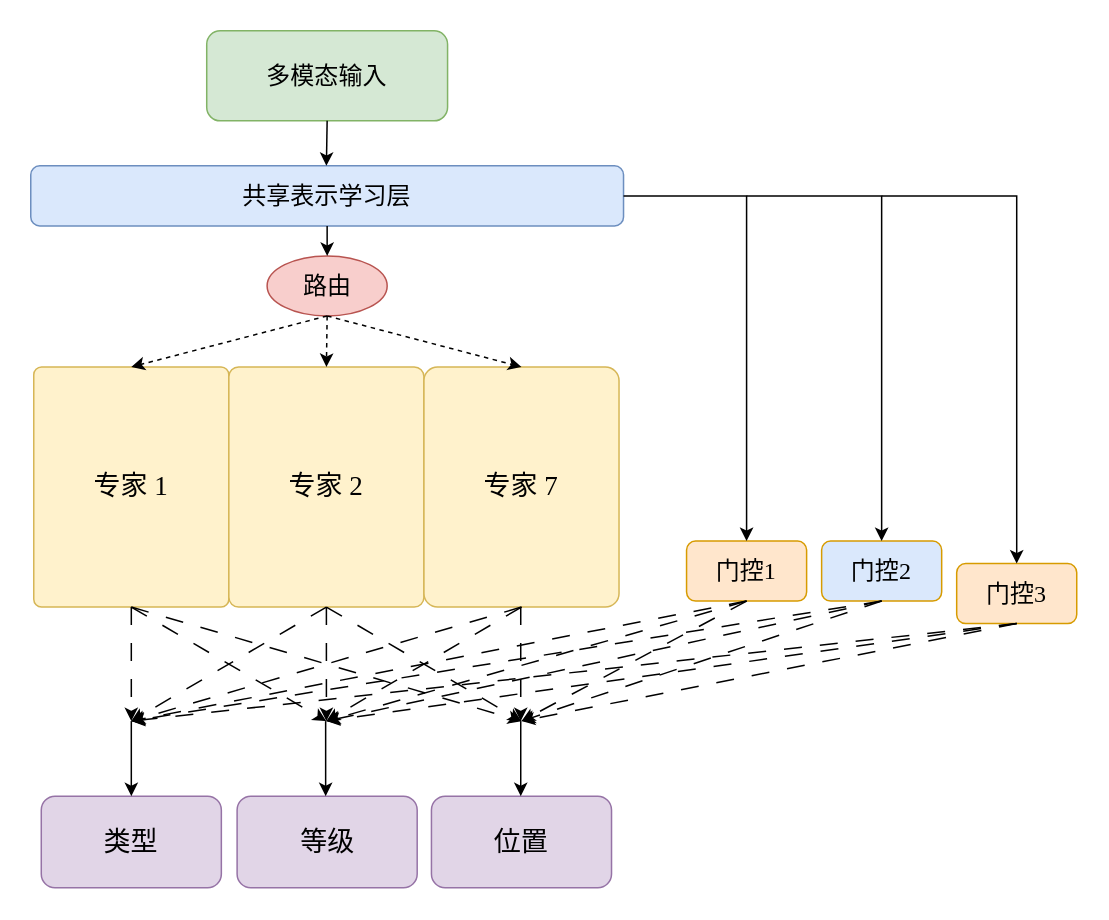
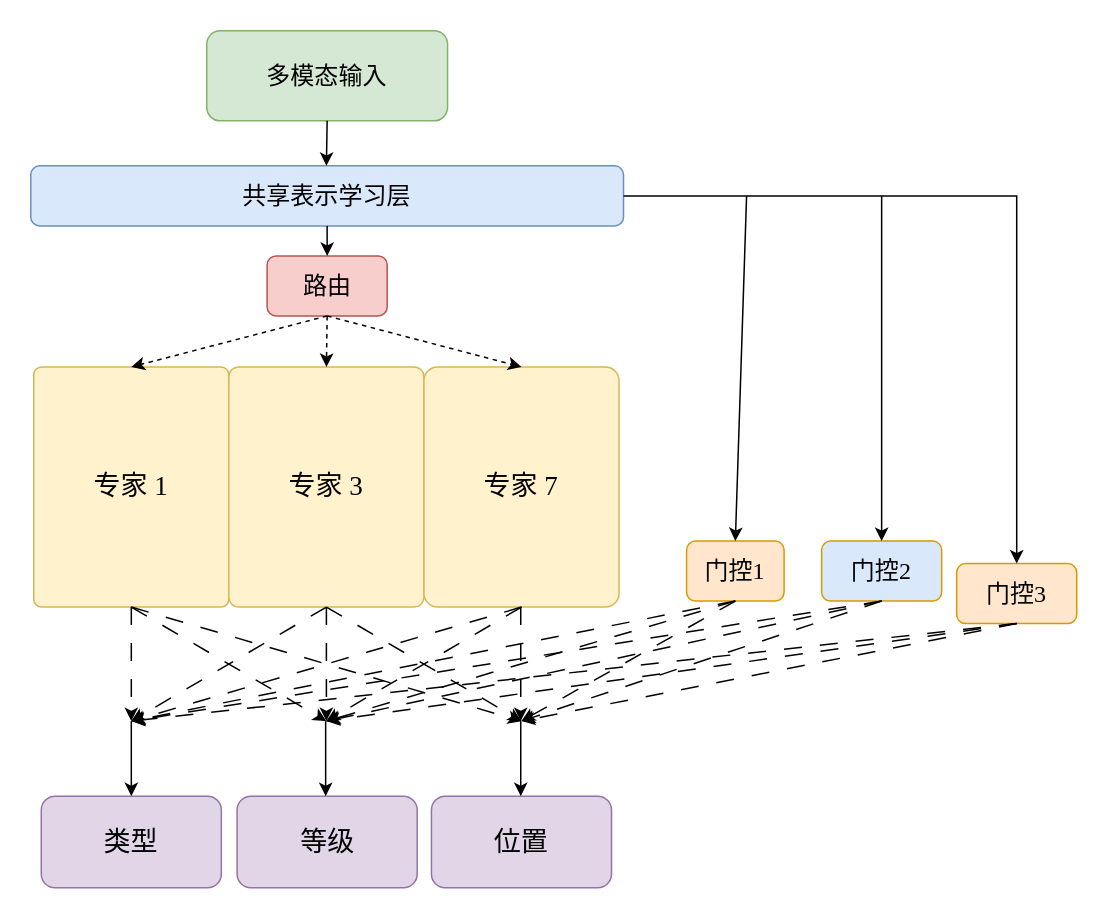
node "路由": shape ellipse -> rounded rectangle
node "专家 2": label "专家 2" -> "专家 3"
node "门控1": size 120x60 -> 98x60
